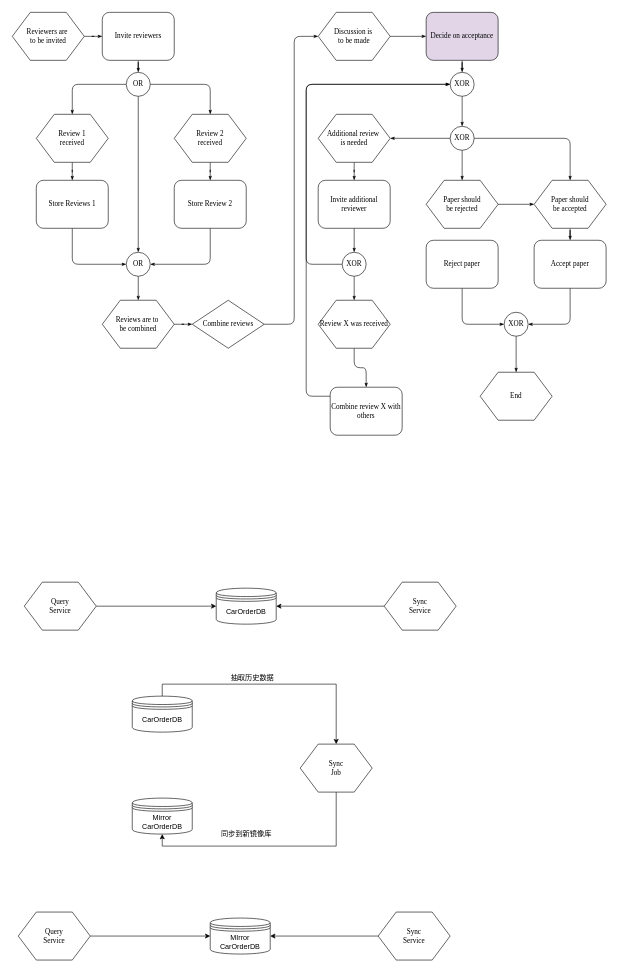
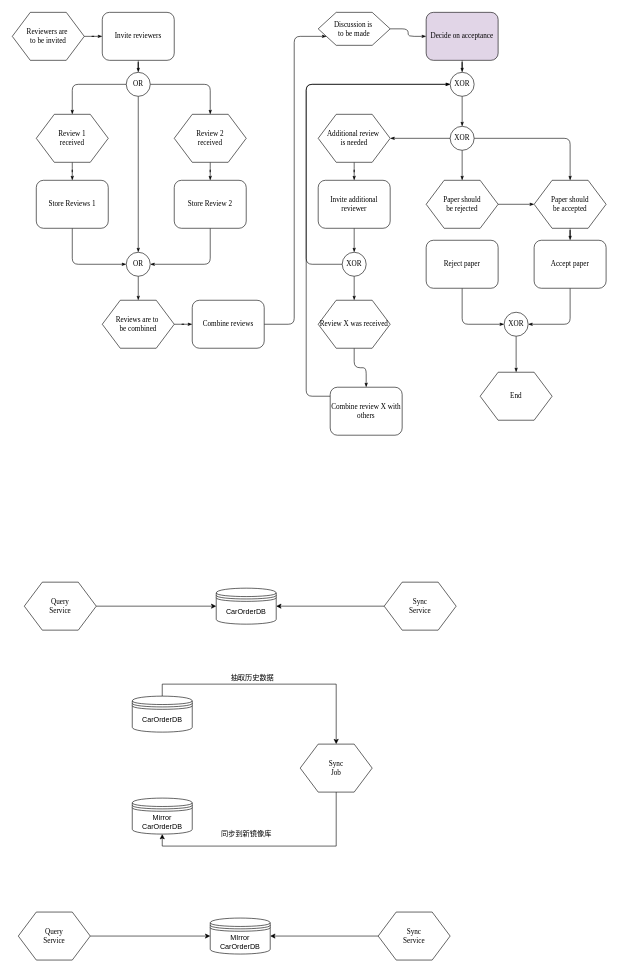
node "Discussion is to be made": size 72x48 -> 72x33
node "Combine reviews": shape diamond -> rounded rectangle
